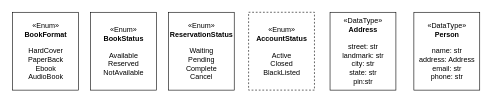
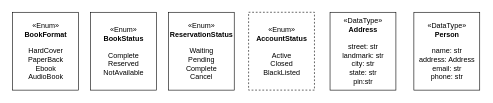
node "«Enum» BookStatus Available Reserved NotAvailable": label "«Enum» BookStatus Available Reserved NotAvailable" -> "«Enum» BookStatus Complete Reserved NotAvailable"
